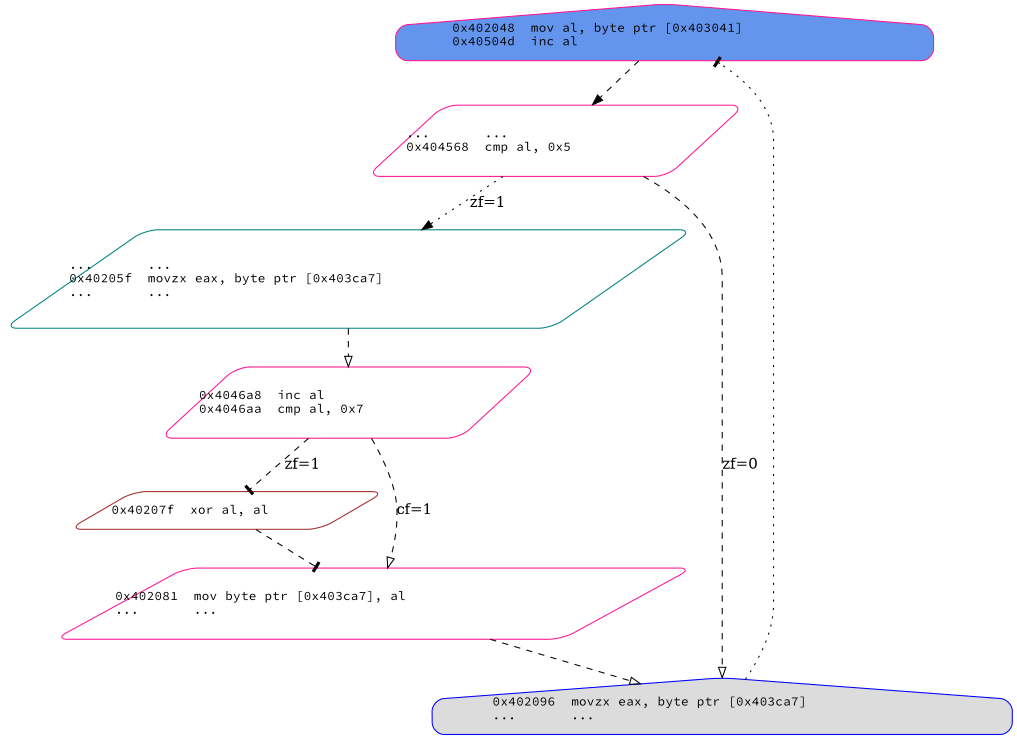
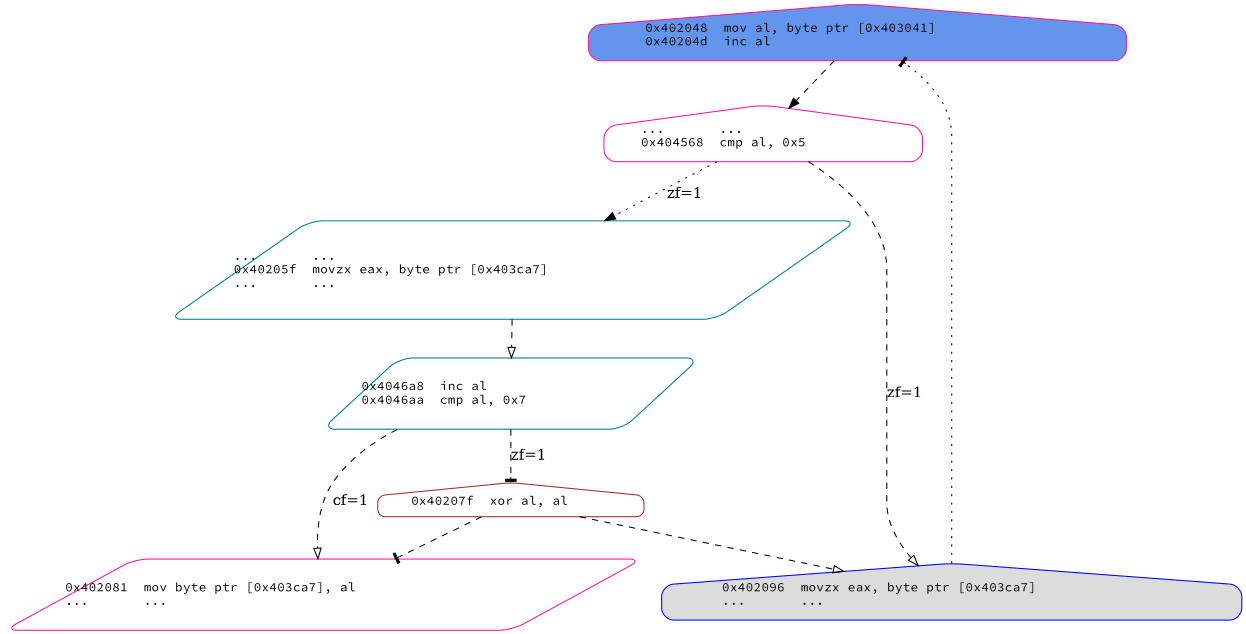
node "0x402048  mov al, byte ptr [0x403041] 0x40504d  inc al": label "0x402048  mov al, byte ptr [0x403041] 0x40504d  inc al" -> "0x402048  mov al, byte ptr [0x403041] 0x40204d  inc al"
node "...       ... 0x404568  cmp al, 0x5": shape parallelogram -> house
node "0x4046a8  inc al 0x4046aa  cmp al, 0x7": color deeppink -> teal
edge "...       ... 0x404568  cmp al, 0x5" -> "0x402096  movzx eax, byte ptr [0x403ca7] ...       ...": label "zf=0" -> "zf=1"
node "0x40207f  xor al, al": shape parallelogram -> house
edge "0x402081  mov byte ptr [0x403ca7], al ...       ..." -> "0x402096  movzx eax, byte ptr [0x403ca7] ...       ...": now "0x40207f  xor al, al" -> "0x402096  movzx eax, byte ptr [0x403ca7] ...       ..."
